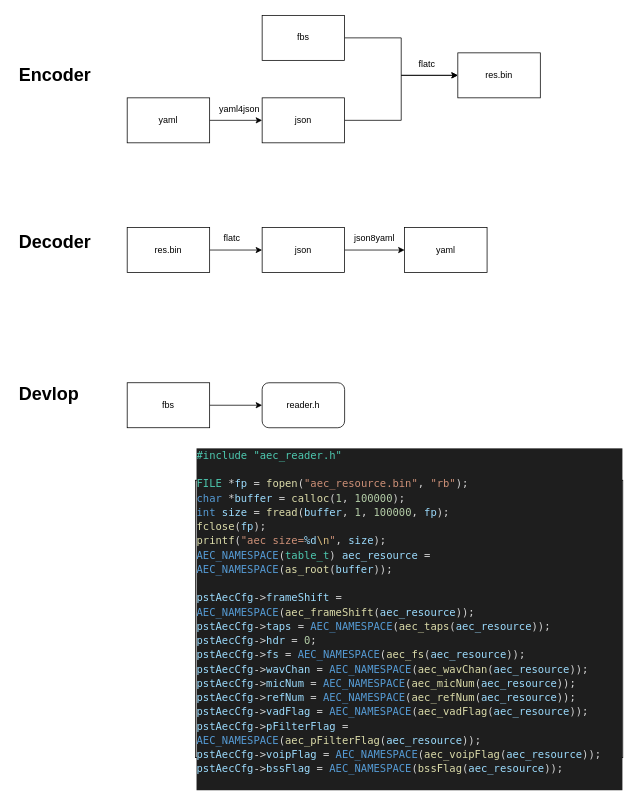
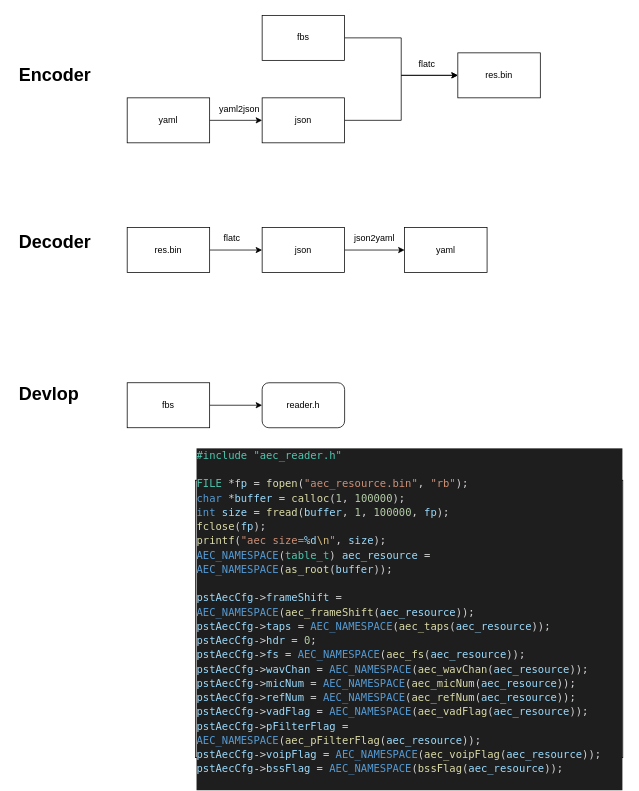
node "yaml4json": label "yaml4json" -> "yaml2json"
node "json8yaml": label "json8yaml" -> "json2yaml"
